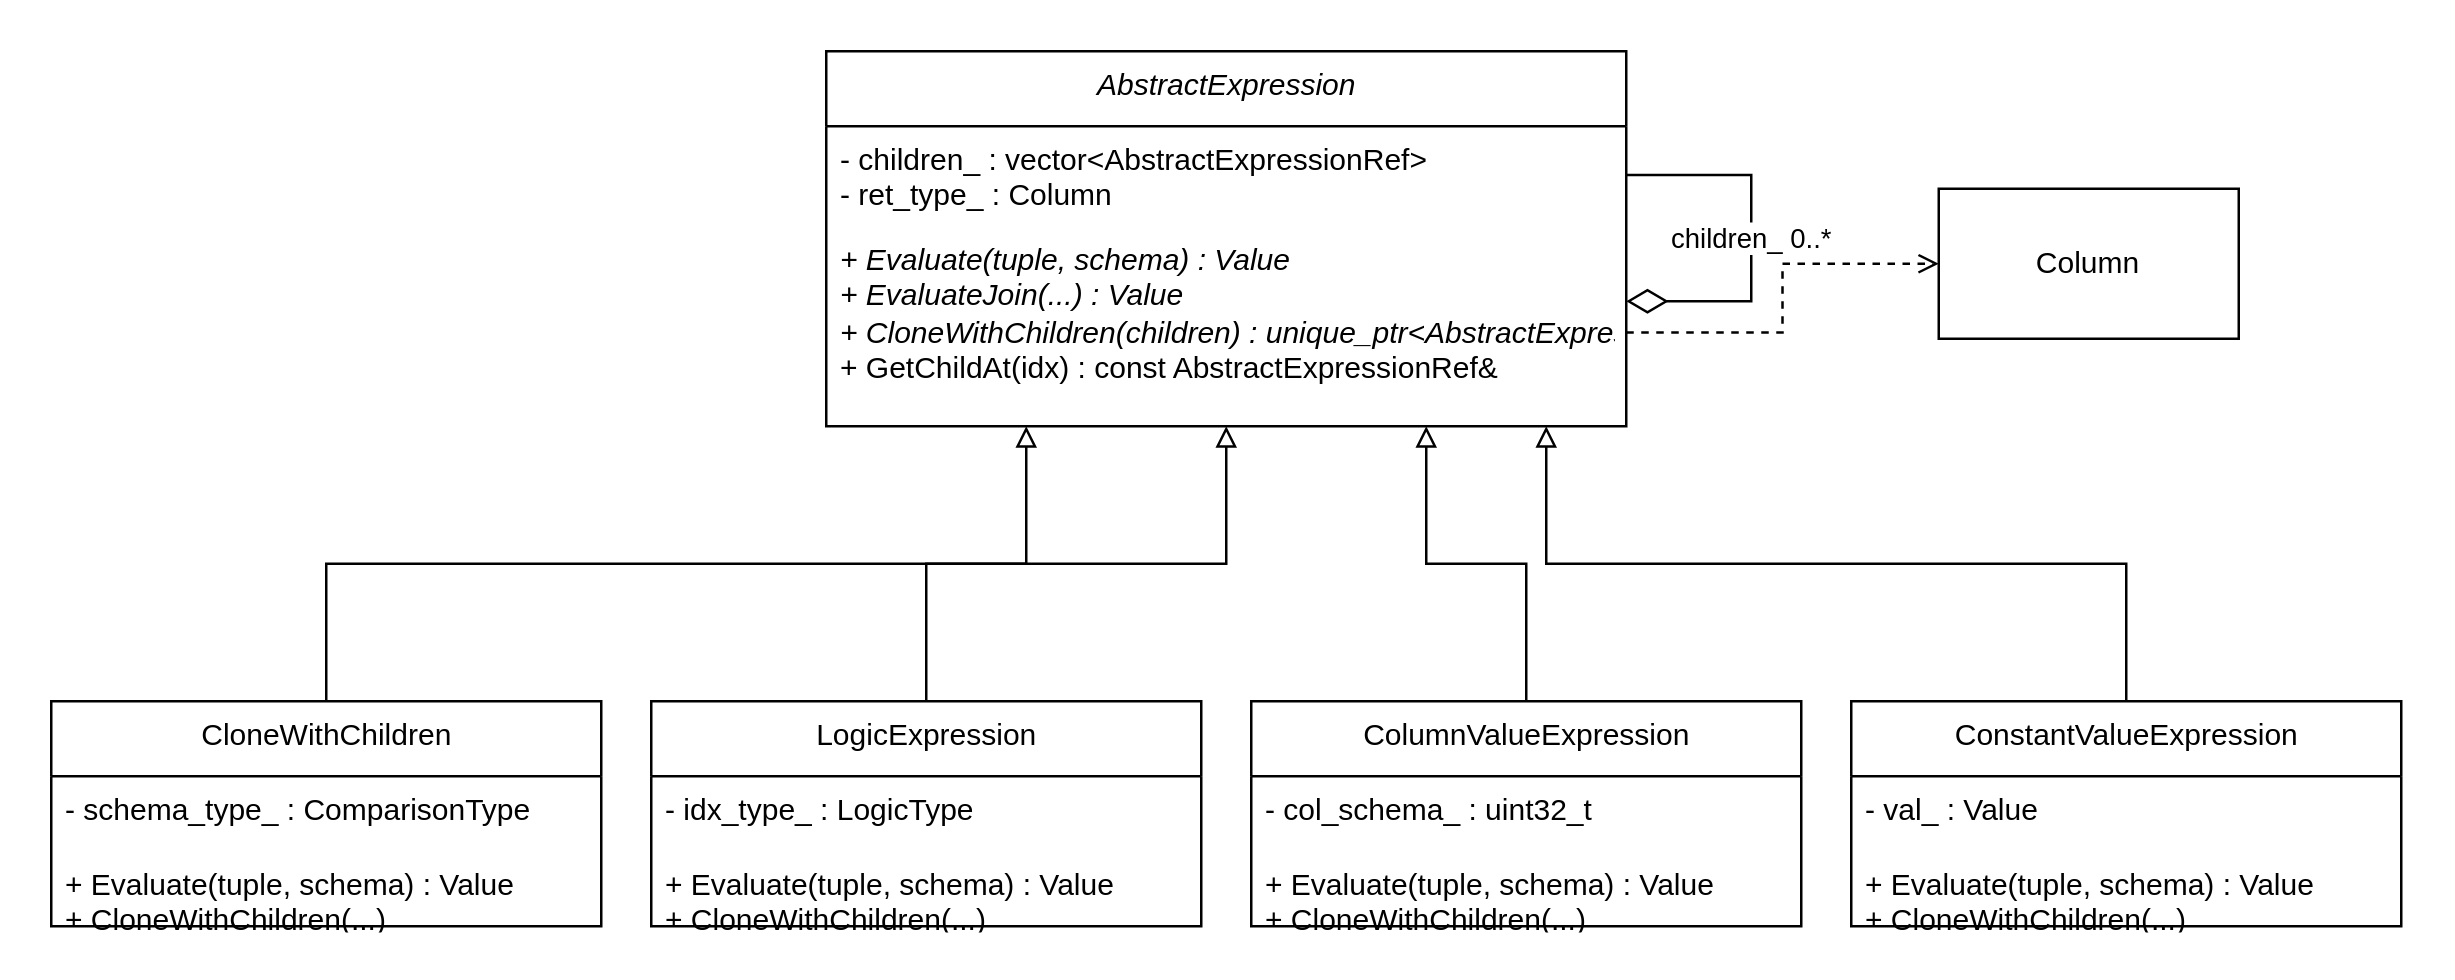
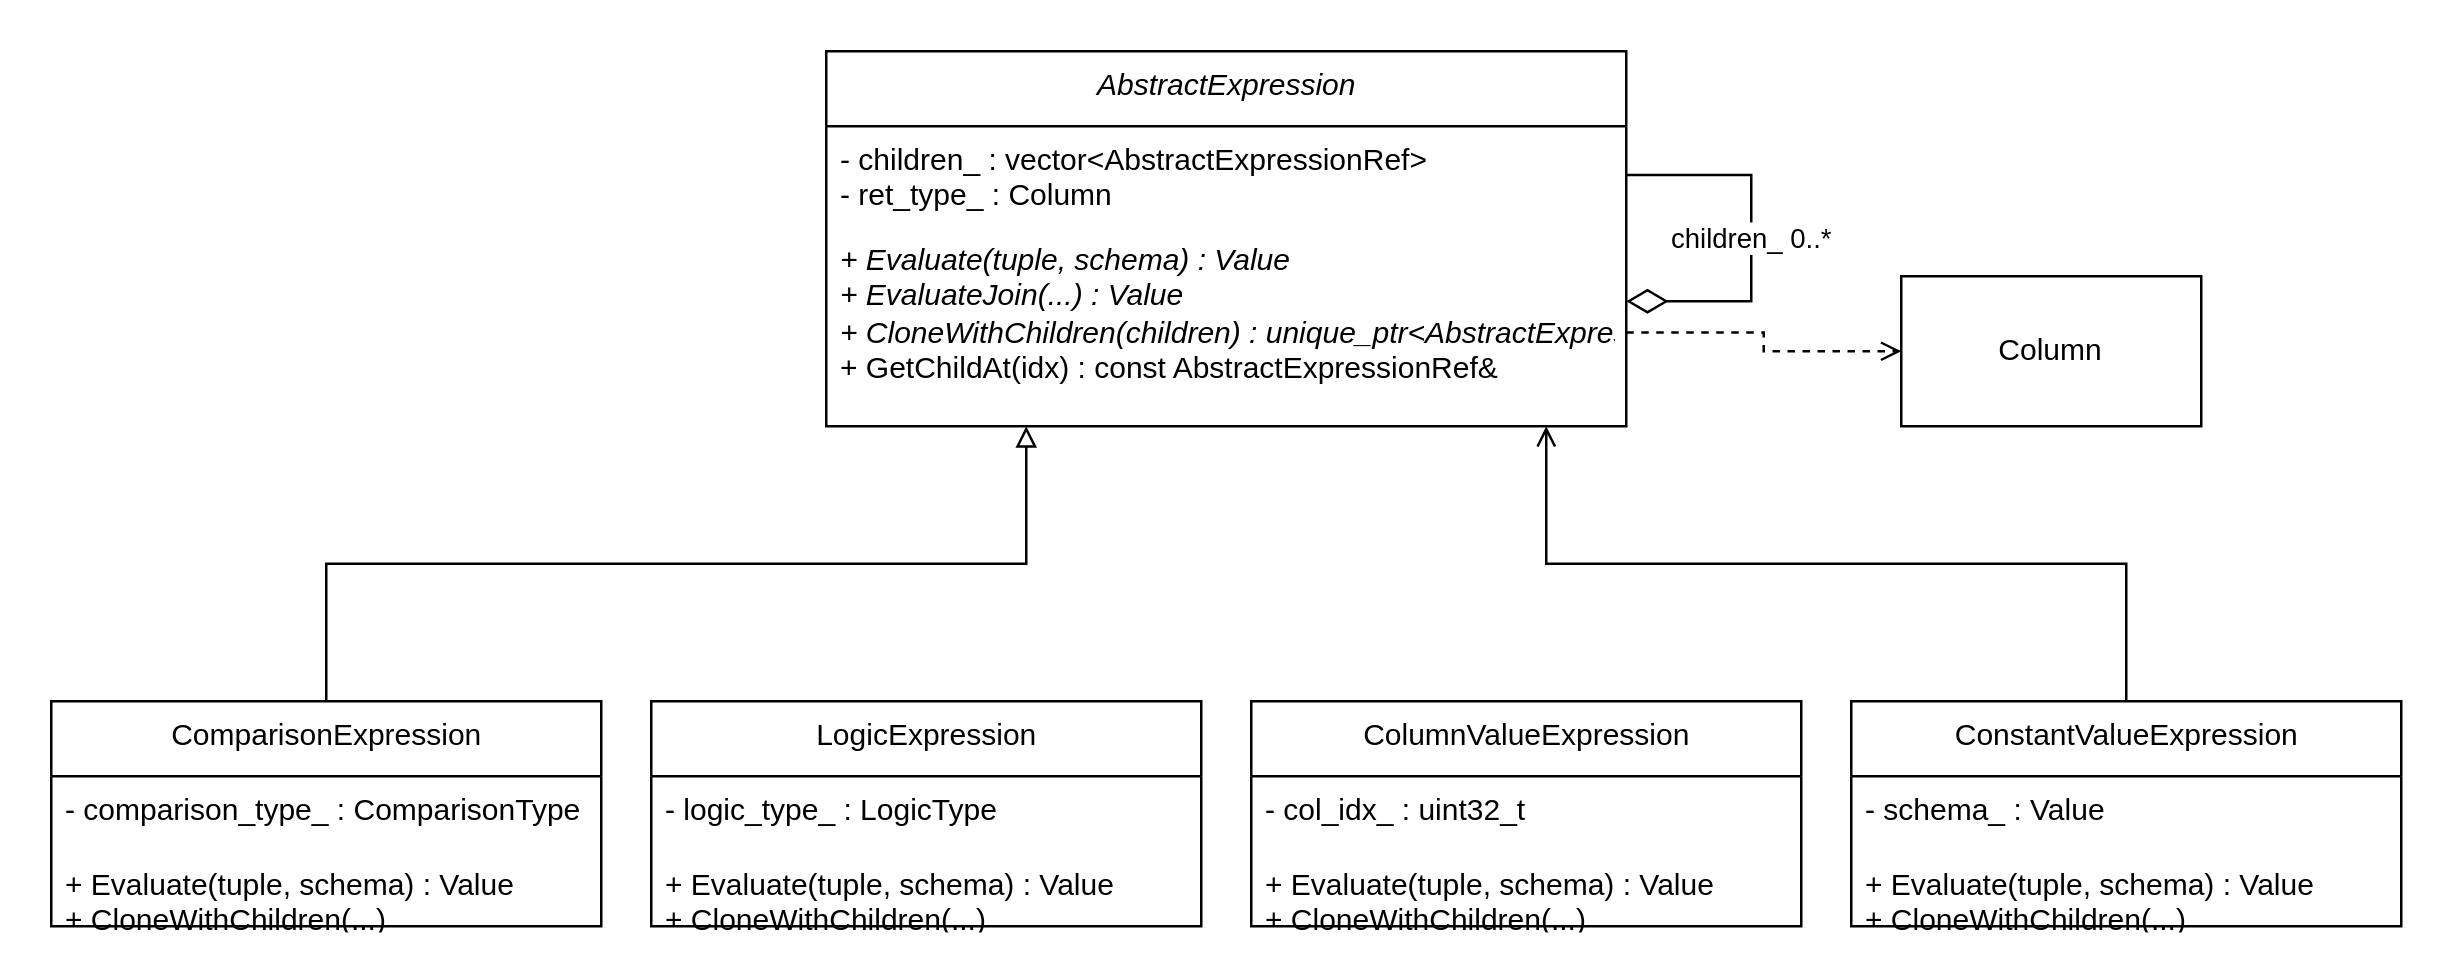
node "Column": moved (2089, 264) -> (2051, 351)
edge "ConstantValueExpression" -> "AbstractExpression": arrowhead block -> open
edge "LogicExpression" -> "AbstractExpression": removed
edge "ColumnValueExpression" -> "AbstractExpression": removed
node "CloneWithChildren": label "CloneWithChildren" -> "ComparisonExpression"
node "- schema_type_ : ComparisonType": label "- schema_type_ : ComparisonType" -> "- comparison_type_ : ComparisonType"
node "- idx_type_ : LogicType": label "- idx_type_ : LogicType" -> "- logic_type_ : LogicType"
node "- col_schema_ : uint32_t": label "- col_schema_ : uint32_t" -> "- col_idx_ : uint32_t"
node "- val_ : Value": label "- val_ : Value" -> "- schema_ : Value"
